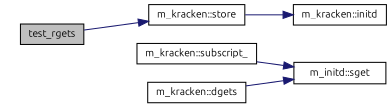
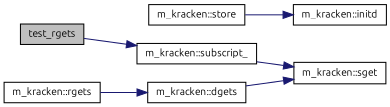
edge "test_rgets" -> "m_kracken::store": now "test_rgets" -> "m_kracken::subscript_"
node "m_initd::sget": label "m_initd::sget" -> "m_kracken::sget"
node "m_kracken::rgets": added
